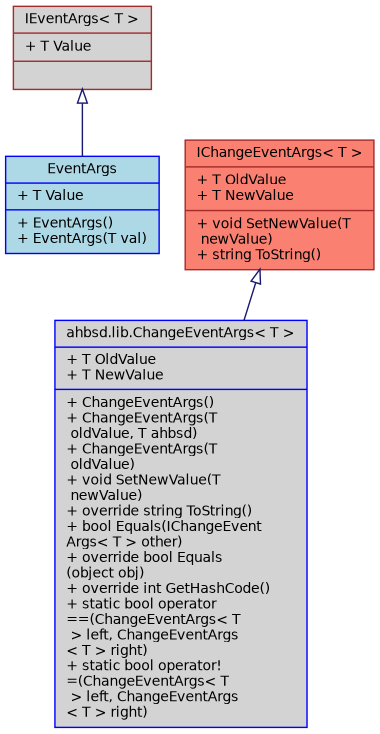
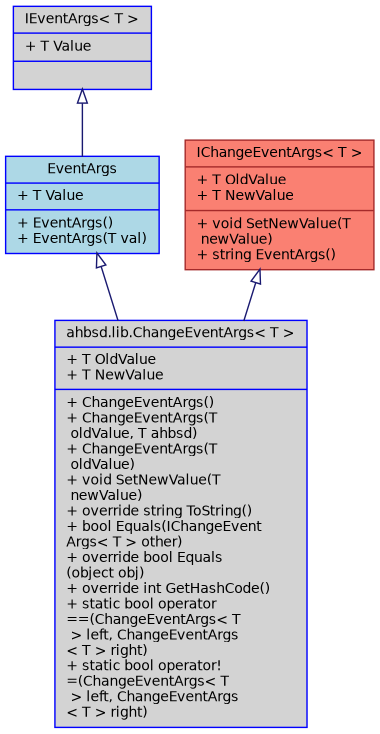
node "IEventArgs< T >": color brown -> blue
node "IChangeEventArgs< T >": text "+ string ToString()" -> "+ string EventArgs()"
edge "ahbsd.lib.ChangeEventArgs< T >" -> "EventArgs": added
